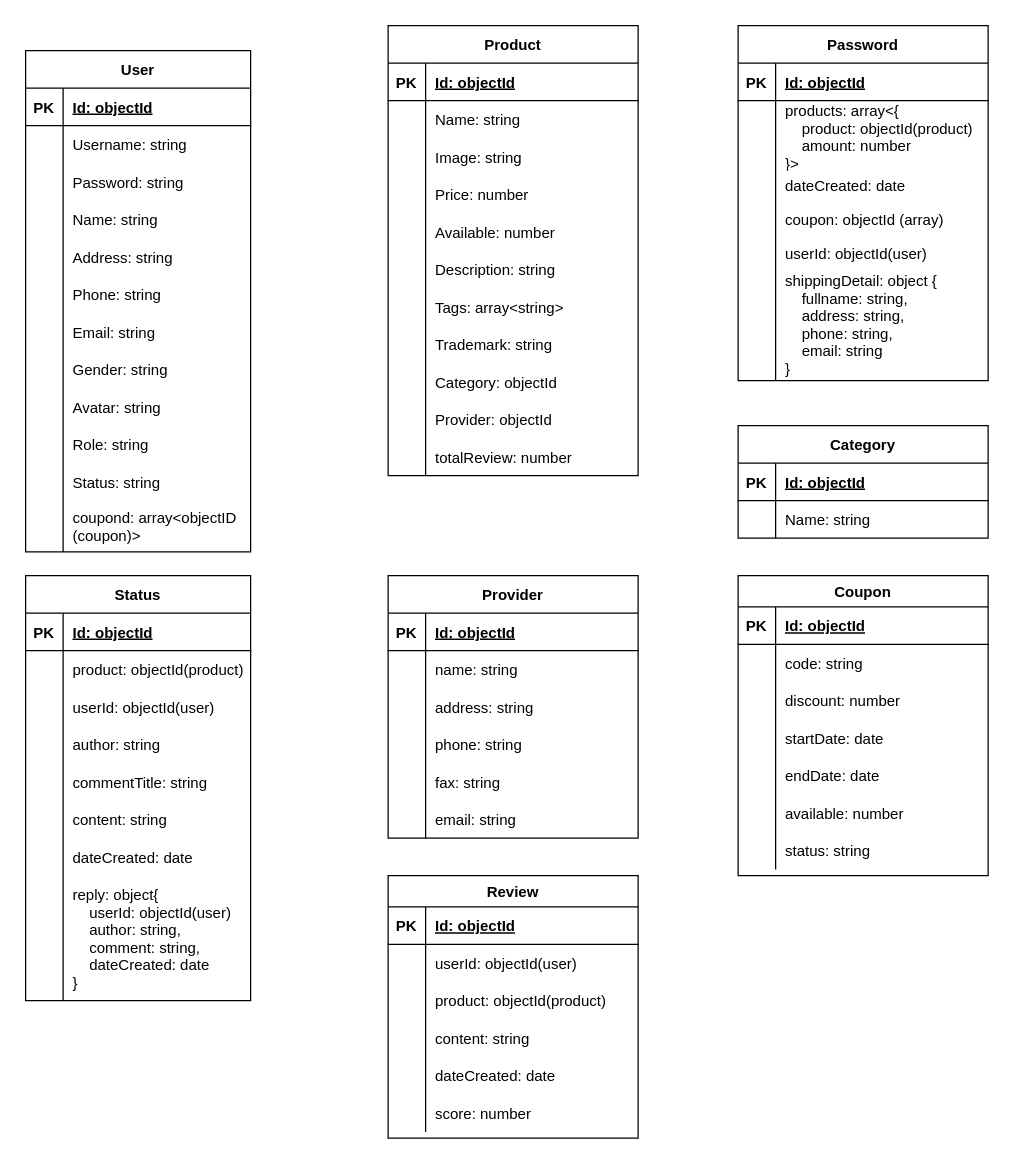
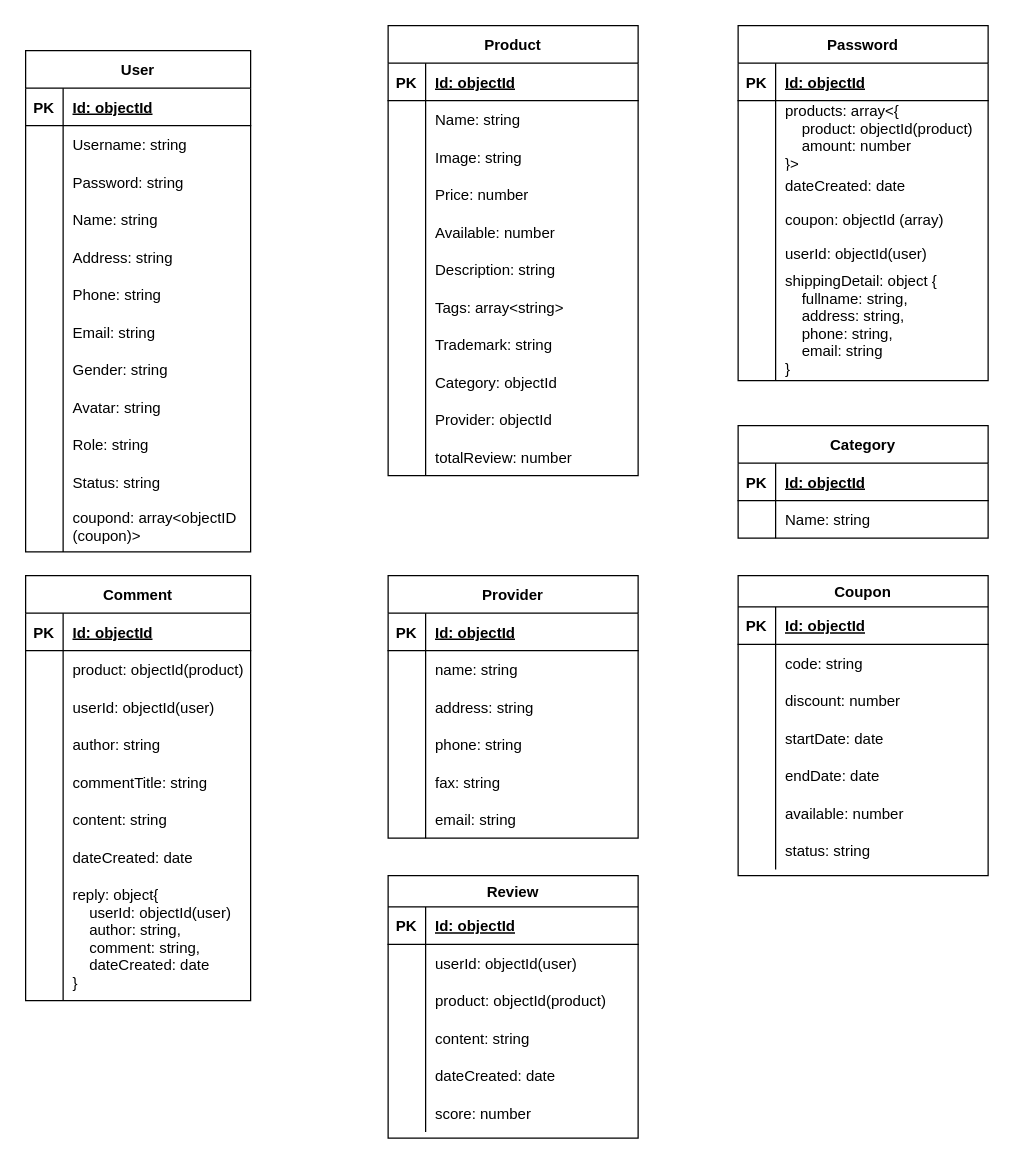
node "Status": label "Status" -> "Comment"
